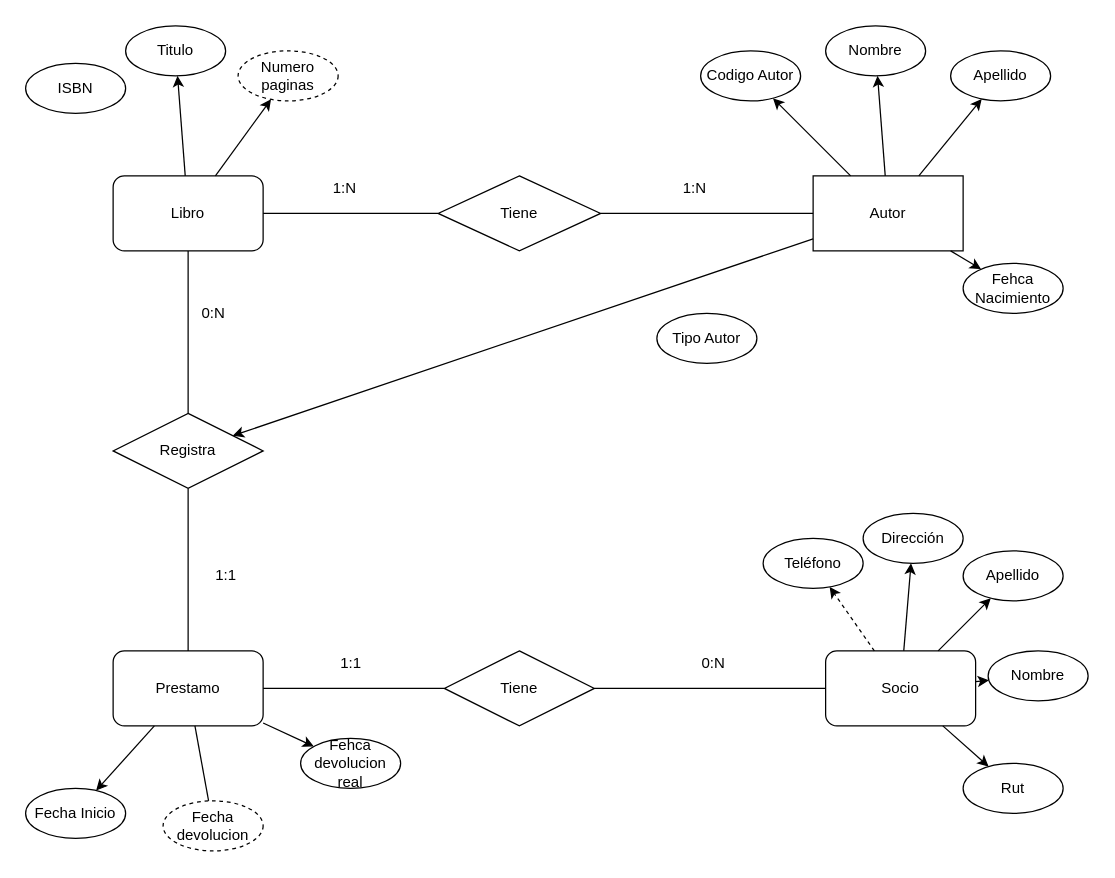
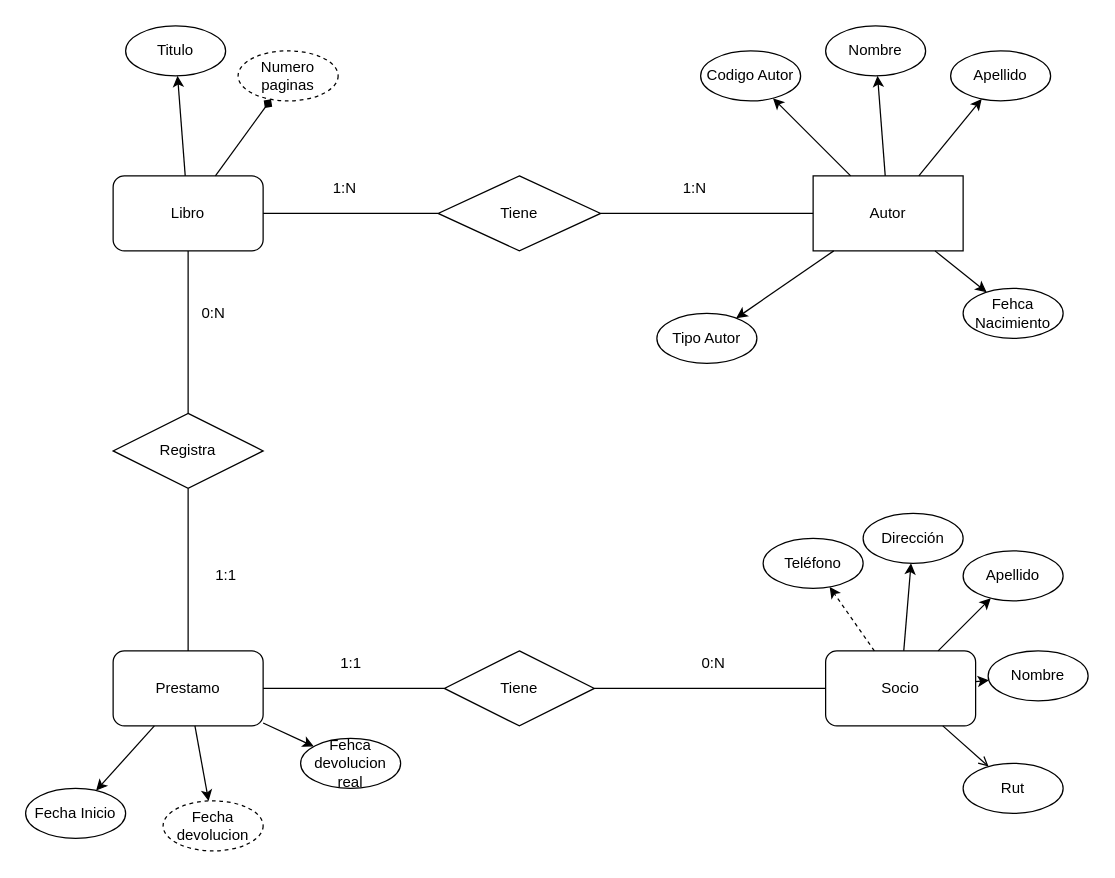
node "ISBN": removed
edge "Libro" -> "Numero paginas": arrowhead classic -> diamond
node "Fehca Nacimiento": moved (1013, 288) -> (1013, 313)
edge "Autor" -> "Registra": now "Autor" -> "Tipo Autor"
edge "Socio" -> "Rut": arrowhead classic -> open
edge "Prestamo" -- "Fecha devolucion": arrowhead none -> classic
